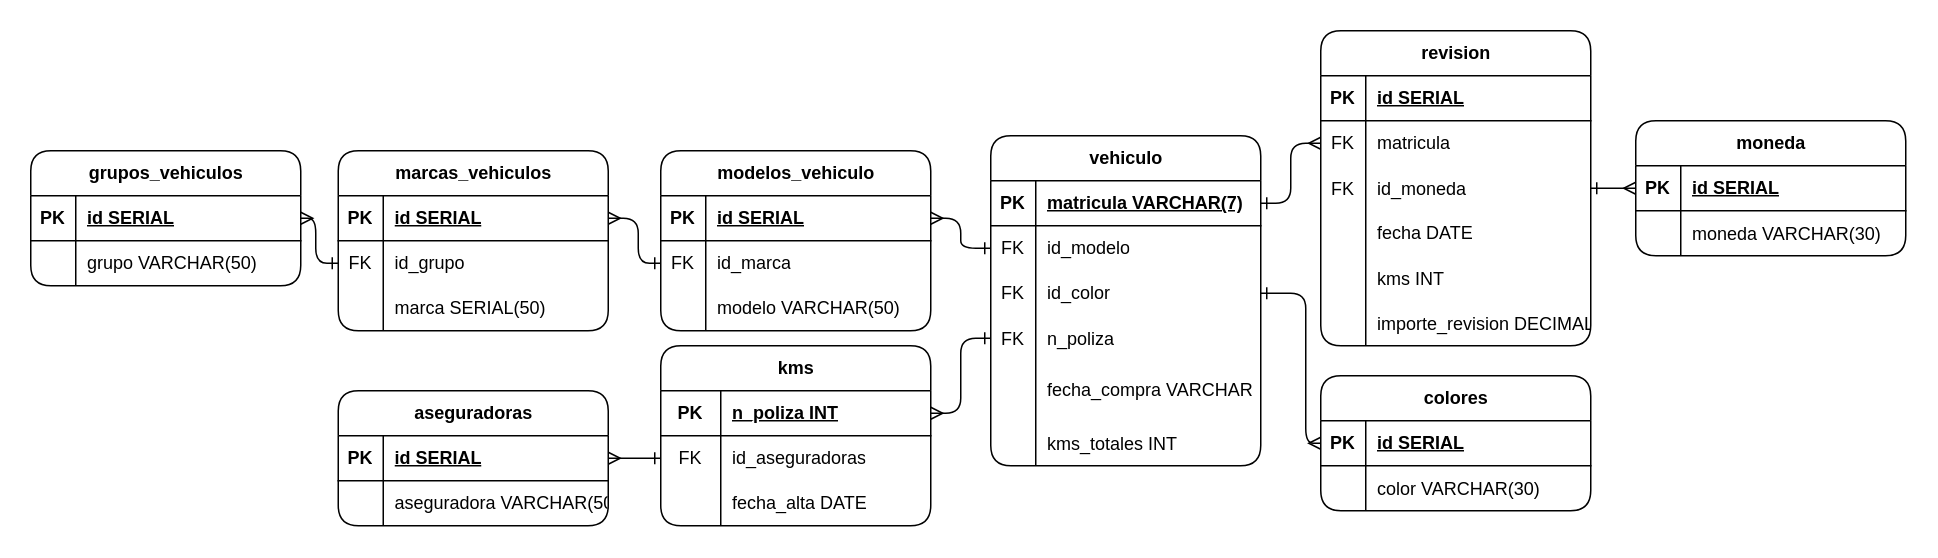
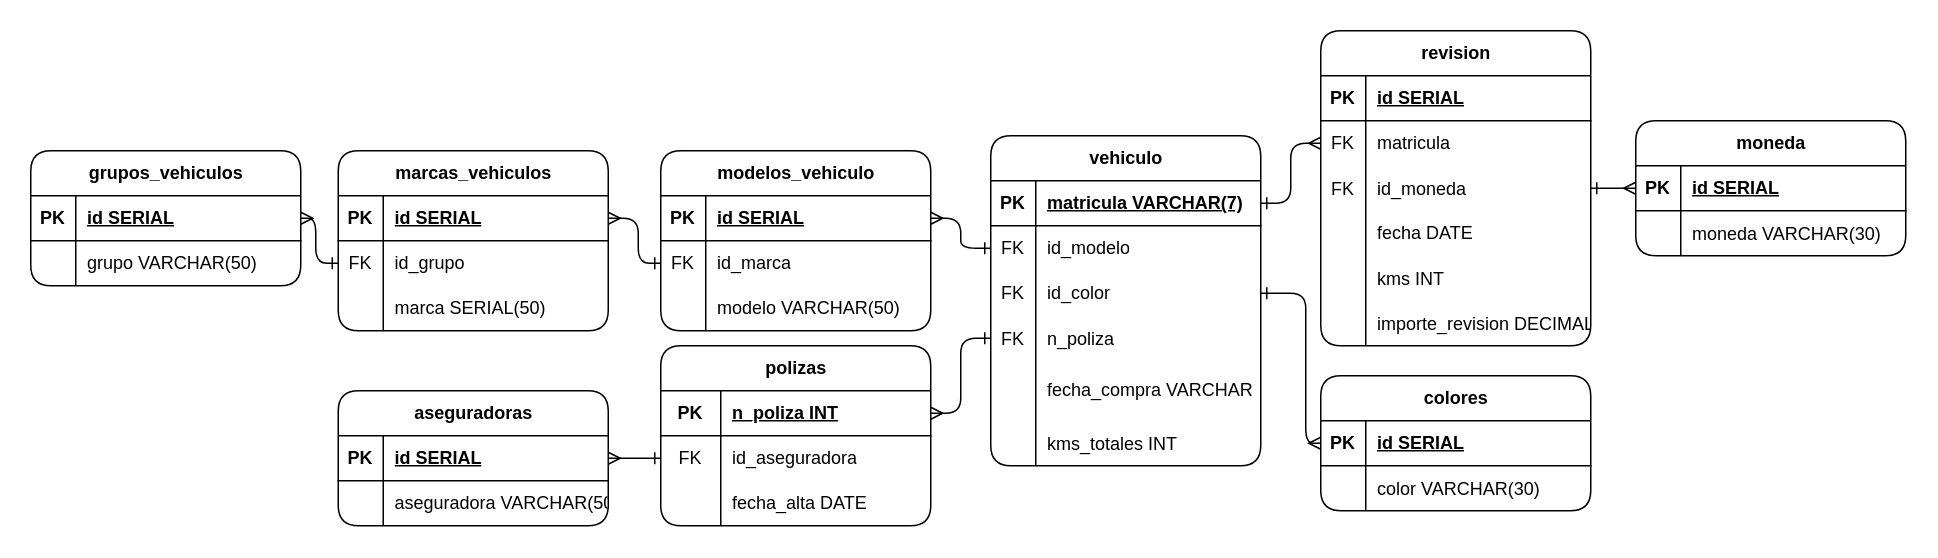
node "kms": label "kms" -> "polizas"
node "id_aseguradoras": label "id_aseguradoras" -> "id_aseguradora"
